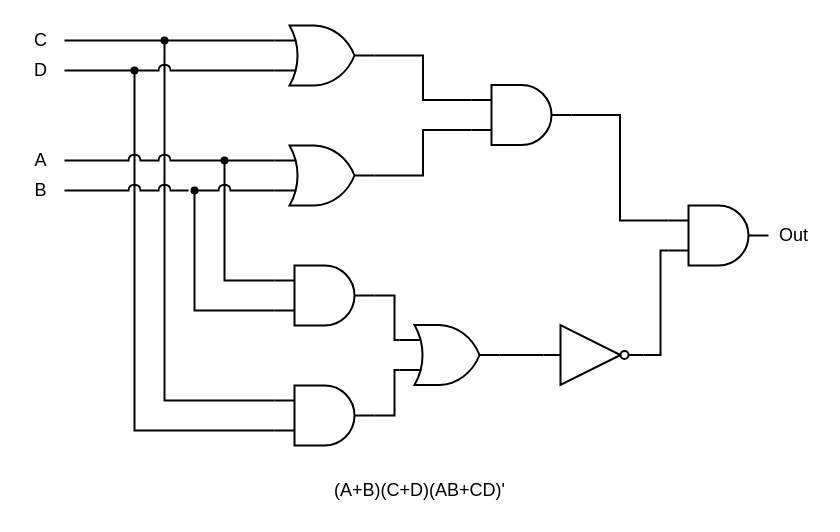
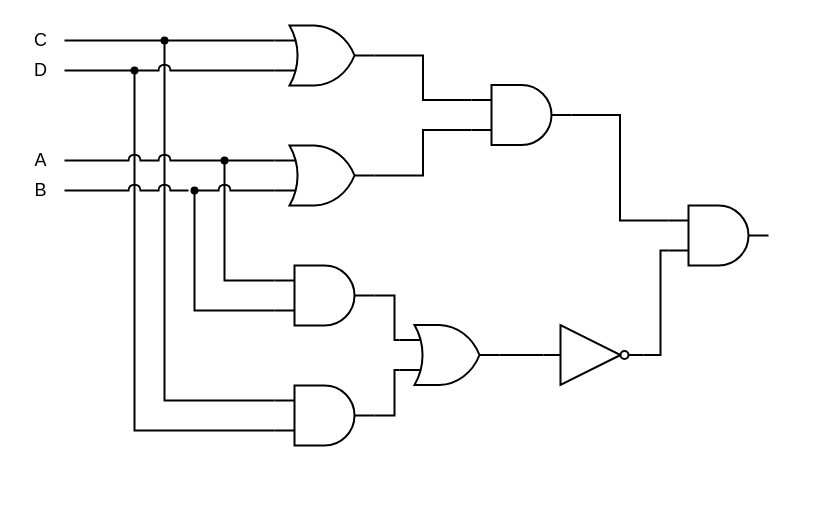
node "Out": removed
node "(A+B)(C+D)(AB+CD)'": removed
